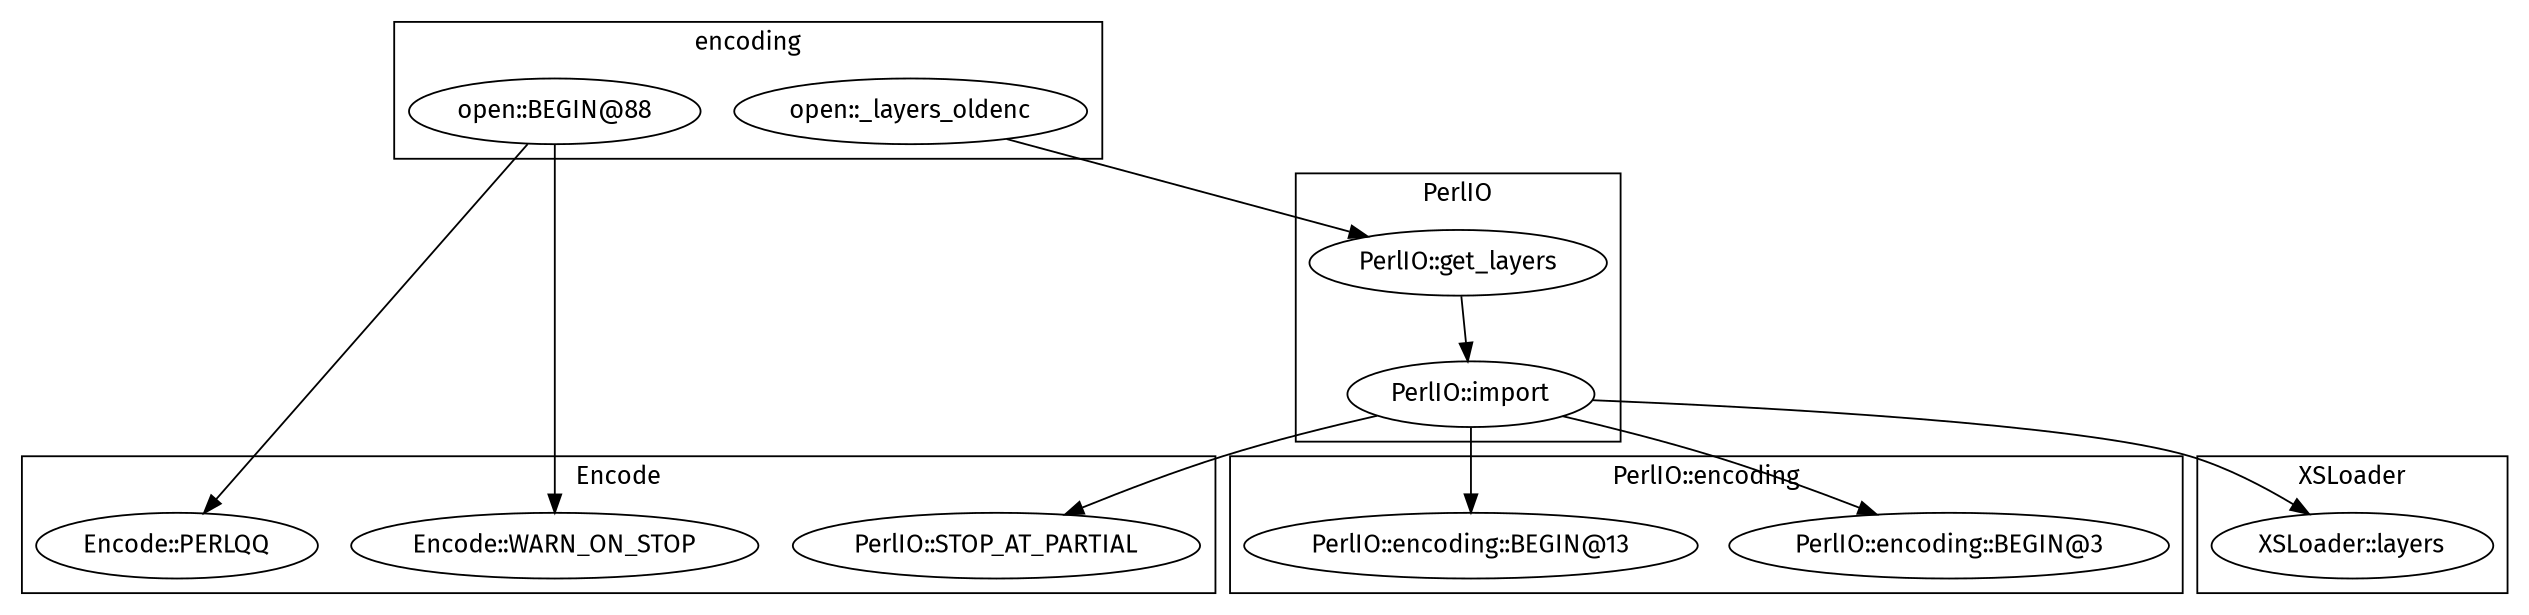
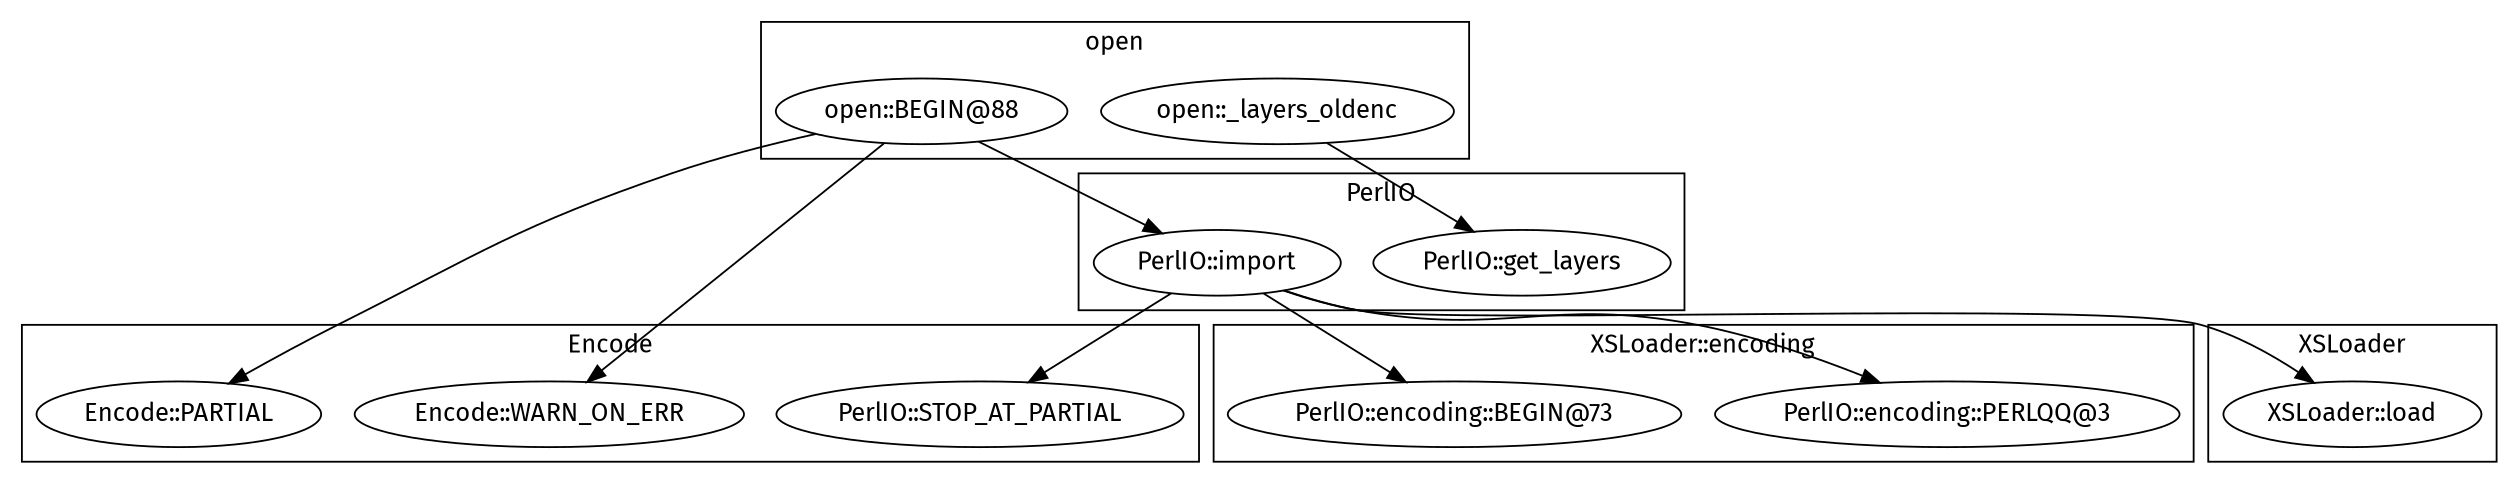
cluster "encoding": label "encoding" -> "open"
edge "PerlIO::get_layers" -> "PerlIO::import": now "open::BEGIN@88" -> "PerlIO::import"
cluster "PerlIO::encoding": label "PerlIO::encoding" -> "XSLoader::encoding"
node "Encode::PERLQQ": label "Encode::PERLQQ" -> "Encode::PARTIAL"
node "Encode::WARN_ON_STOP": label "Encode::WARN_ON_STOP" -> "Encode::WARN_ON_ERR"
node "PerlIO::encoding::BEGIN@13": label "PerlIO::encoding::BEGIN@13" -> "PerlIO::encoding::BEGIN@73"
node "PerlIO::encoding::BEGIN@3": label "PerlIO::encoding::BEGIN@3" -> "PerlIO::encoding::PERLQQ@3"
node "XSLoader::layers": label "XSLoader::layers" -> "XSLoader::load"
